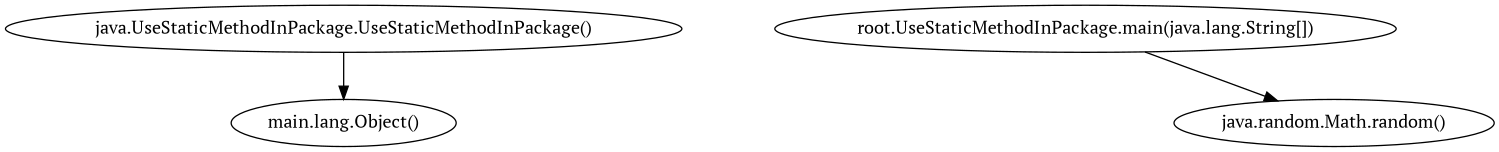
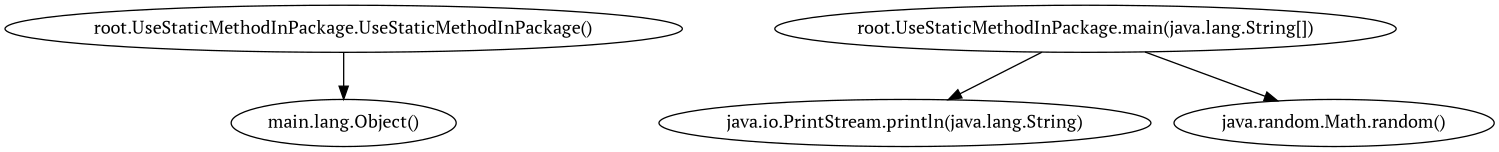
node "java.UseStaticMethodInPackage.UseStaticMethodInPackage()": label "java.UseStaticMethodInPackage.UseStaticMethodInPackage()" -> "root.UseStaticMethodInPackage.UseStaticMethodInPackage()"
node "java.io.PrintStream.println(java.lang.String)": added
